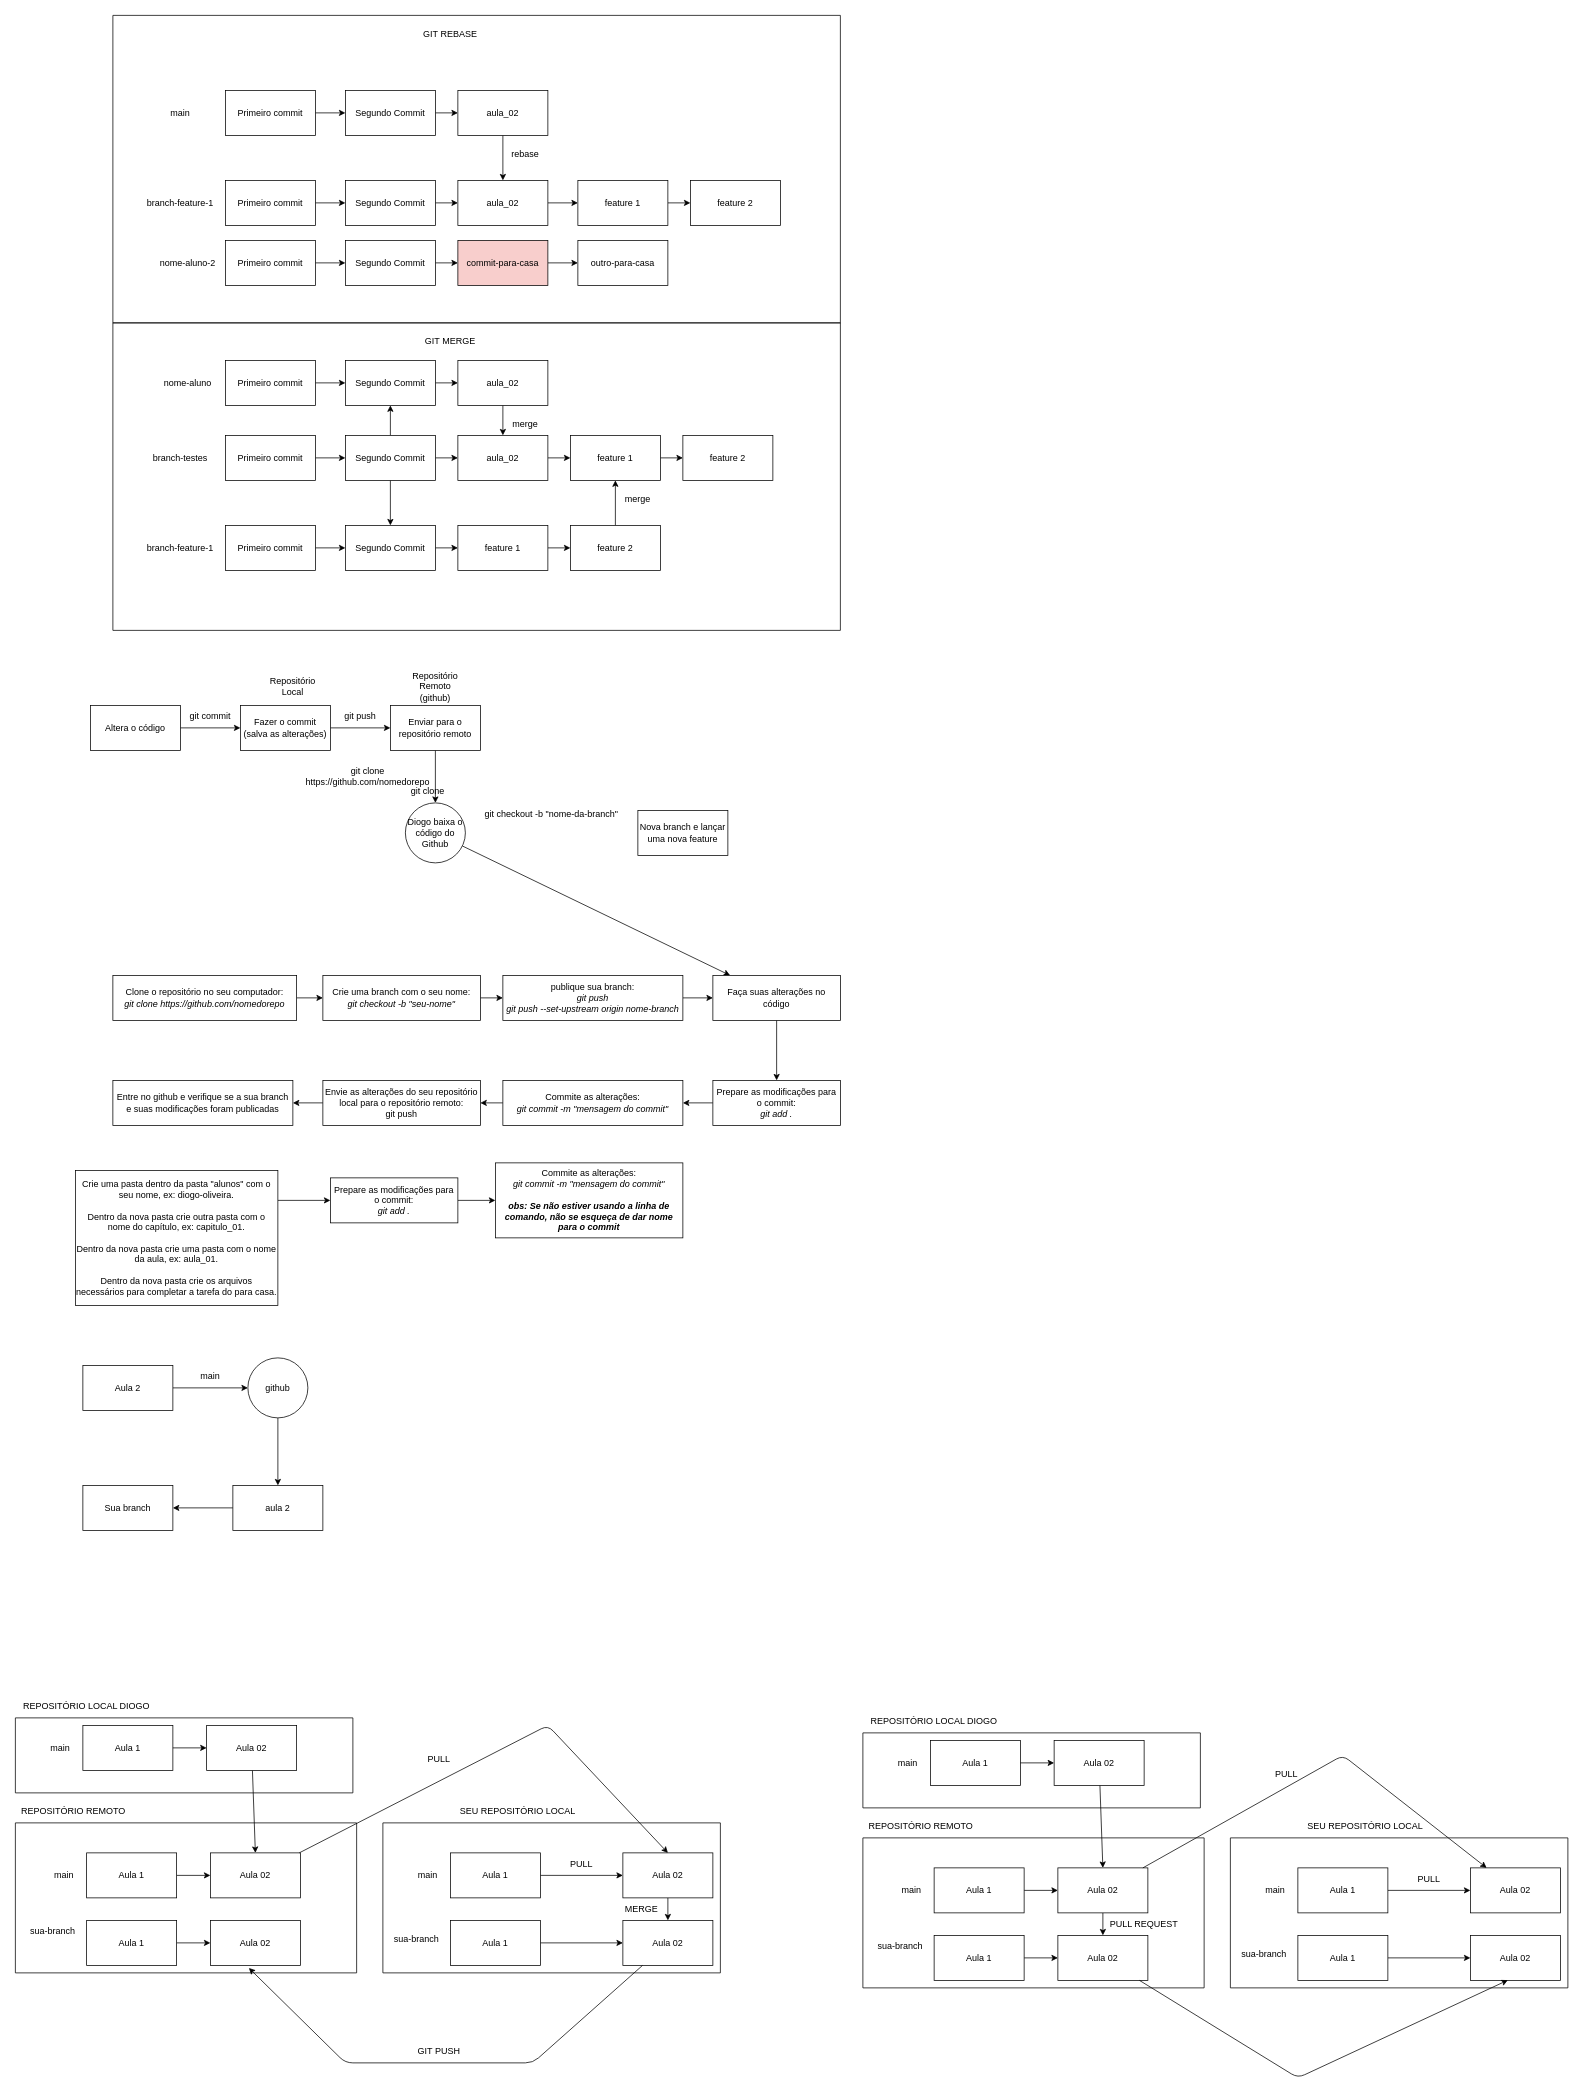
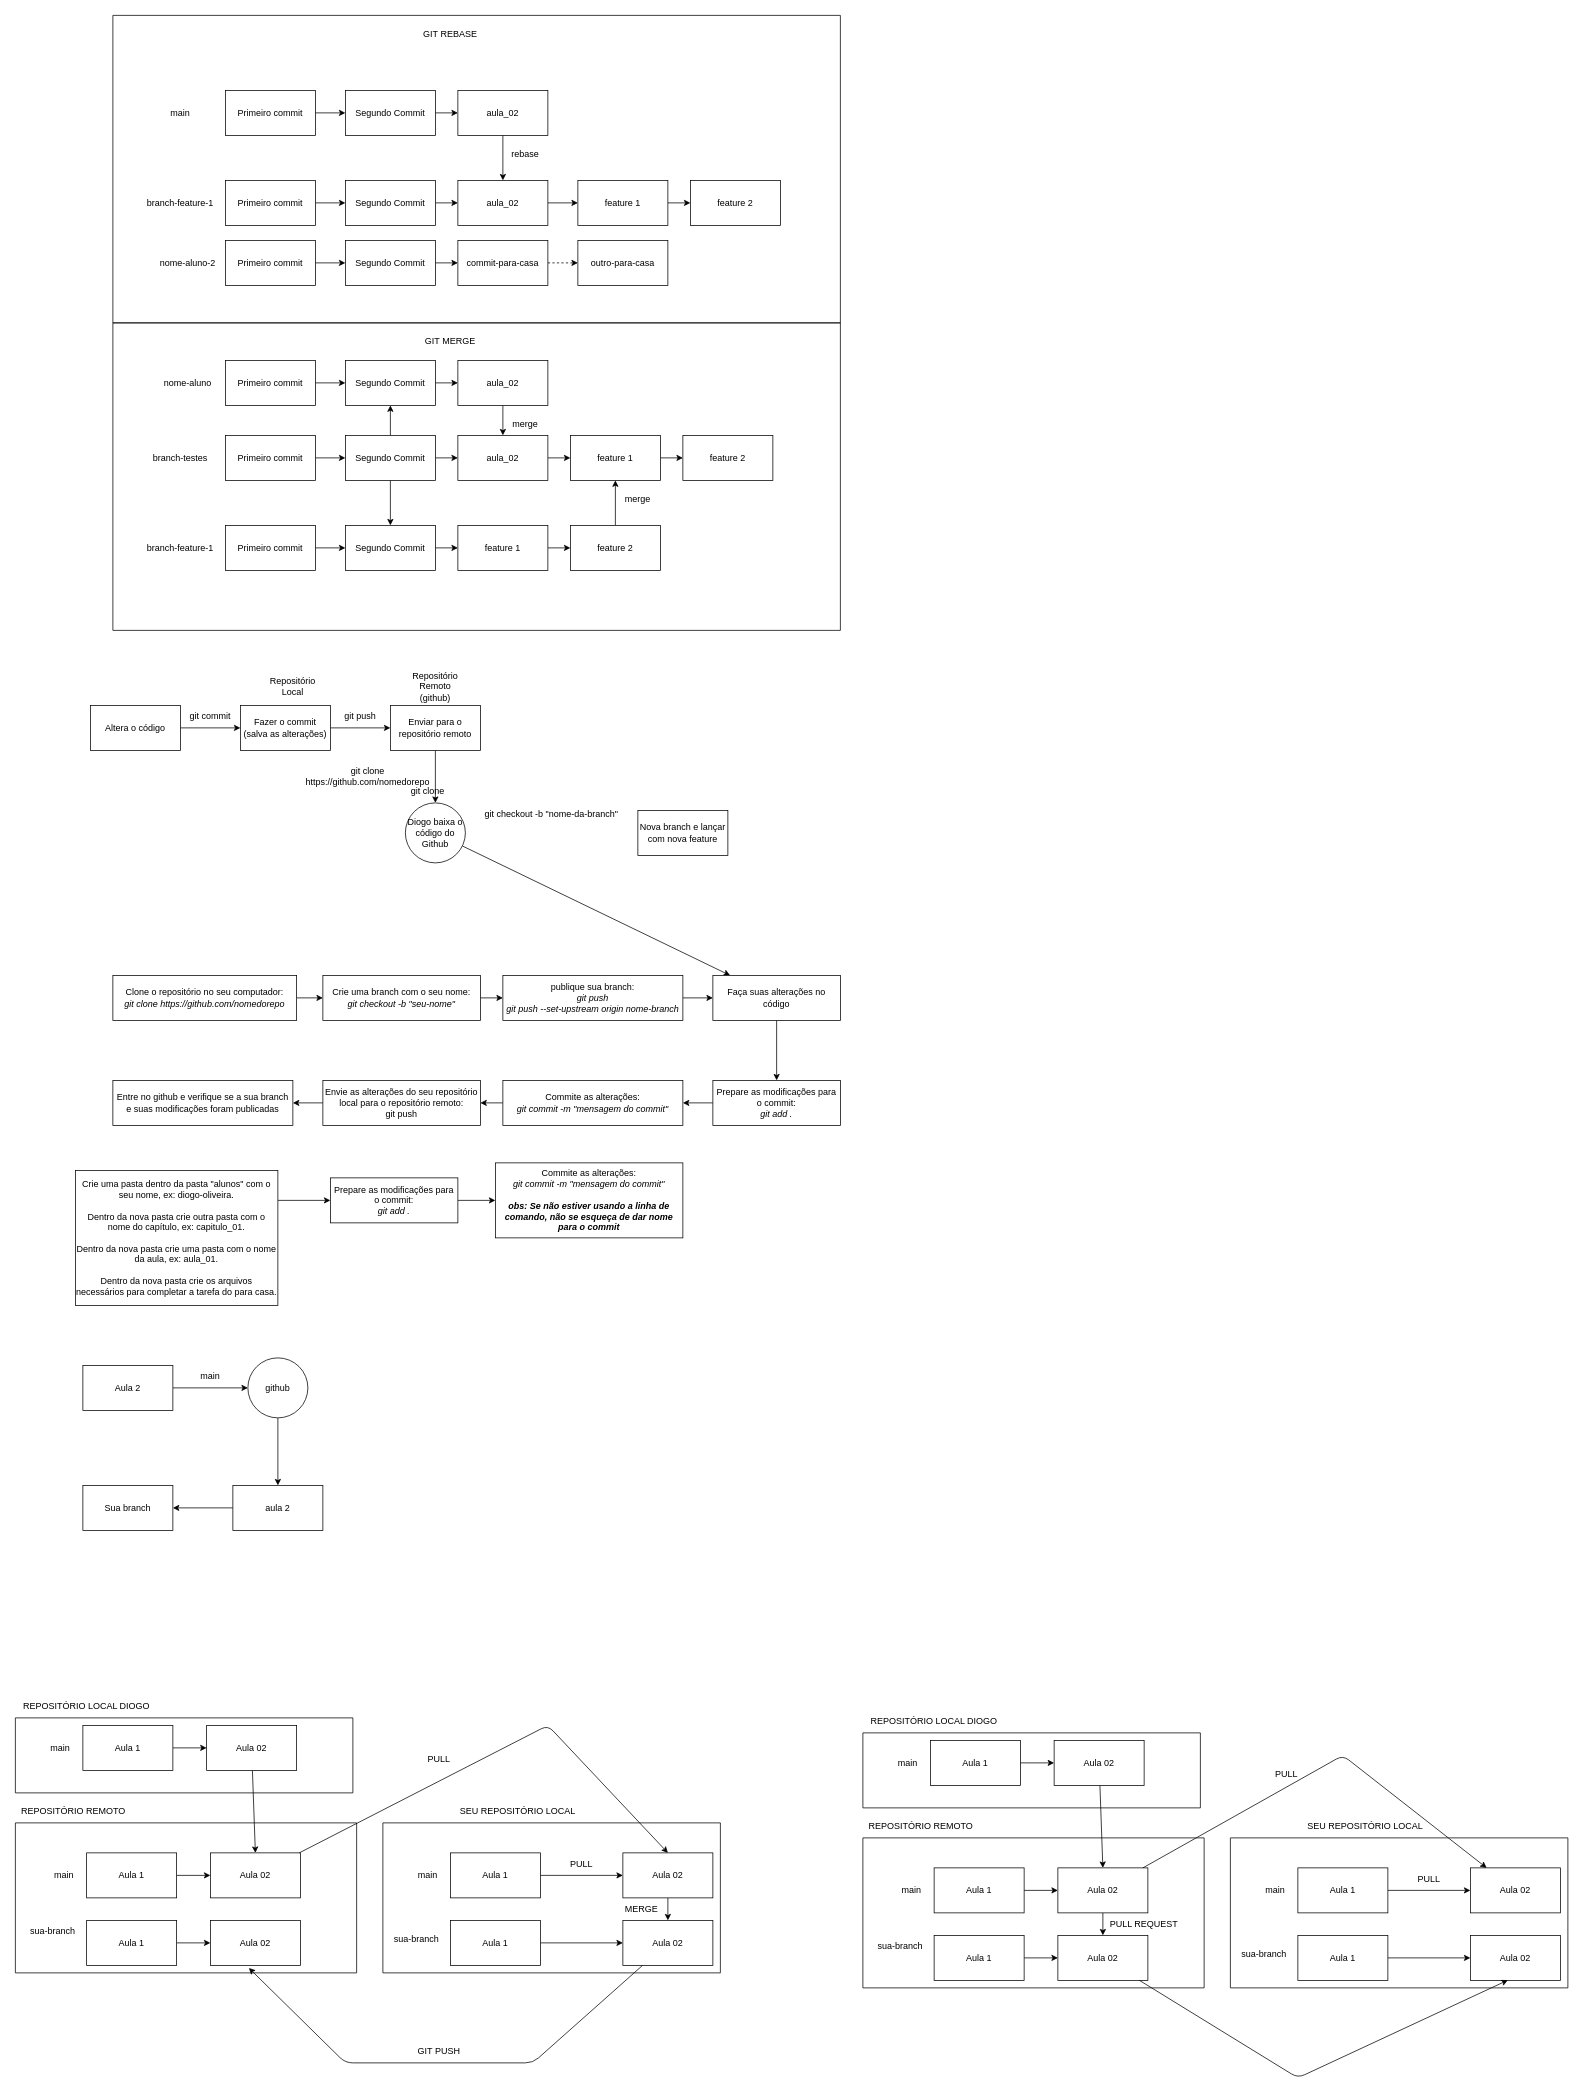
node "commit-para-casa": fillcolor #f8cecc -> #ffffff
edge "commit-para-casa" -> "outro-para-casa": style solid -> dashed
node "Nova branch e lançar uma nova feature": label "Nova branch e lançar uma nova feature" -> "Nova branch e lançar com nova feature"
